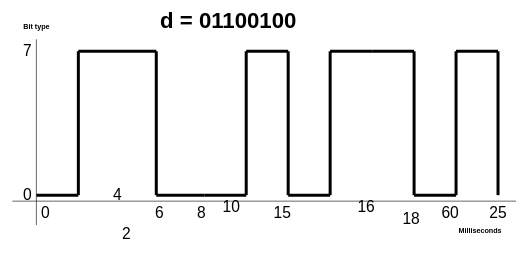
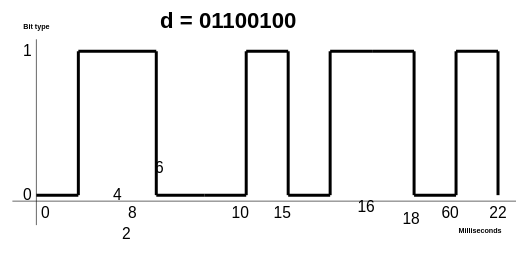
node "7": label "7" -> "1"
node "10": moved (231, 207) -> (240, 213)
node "6": moved (159, 213) -> (159, 168)
node "8": moved (201, 213) -> (132, 213)
node "25": label "25" -> "22"
